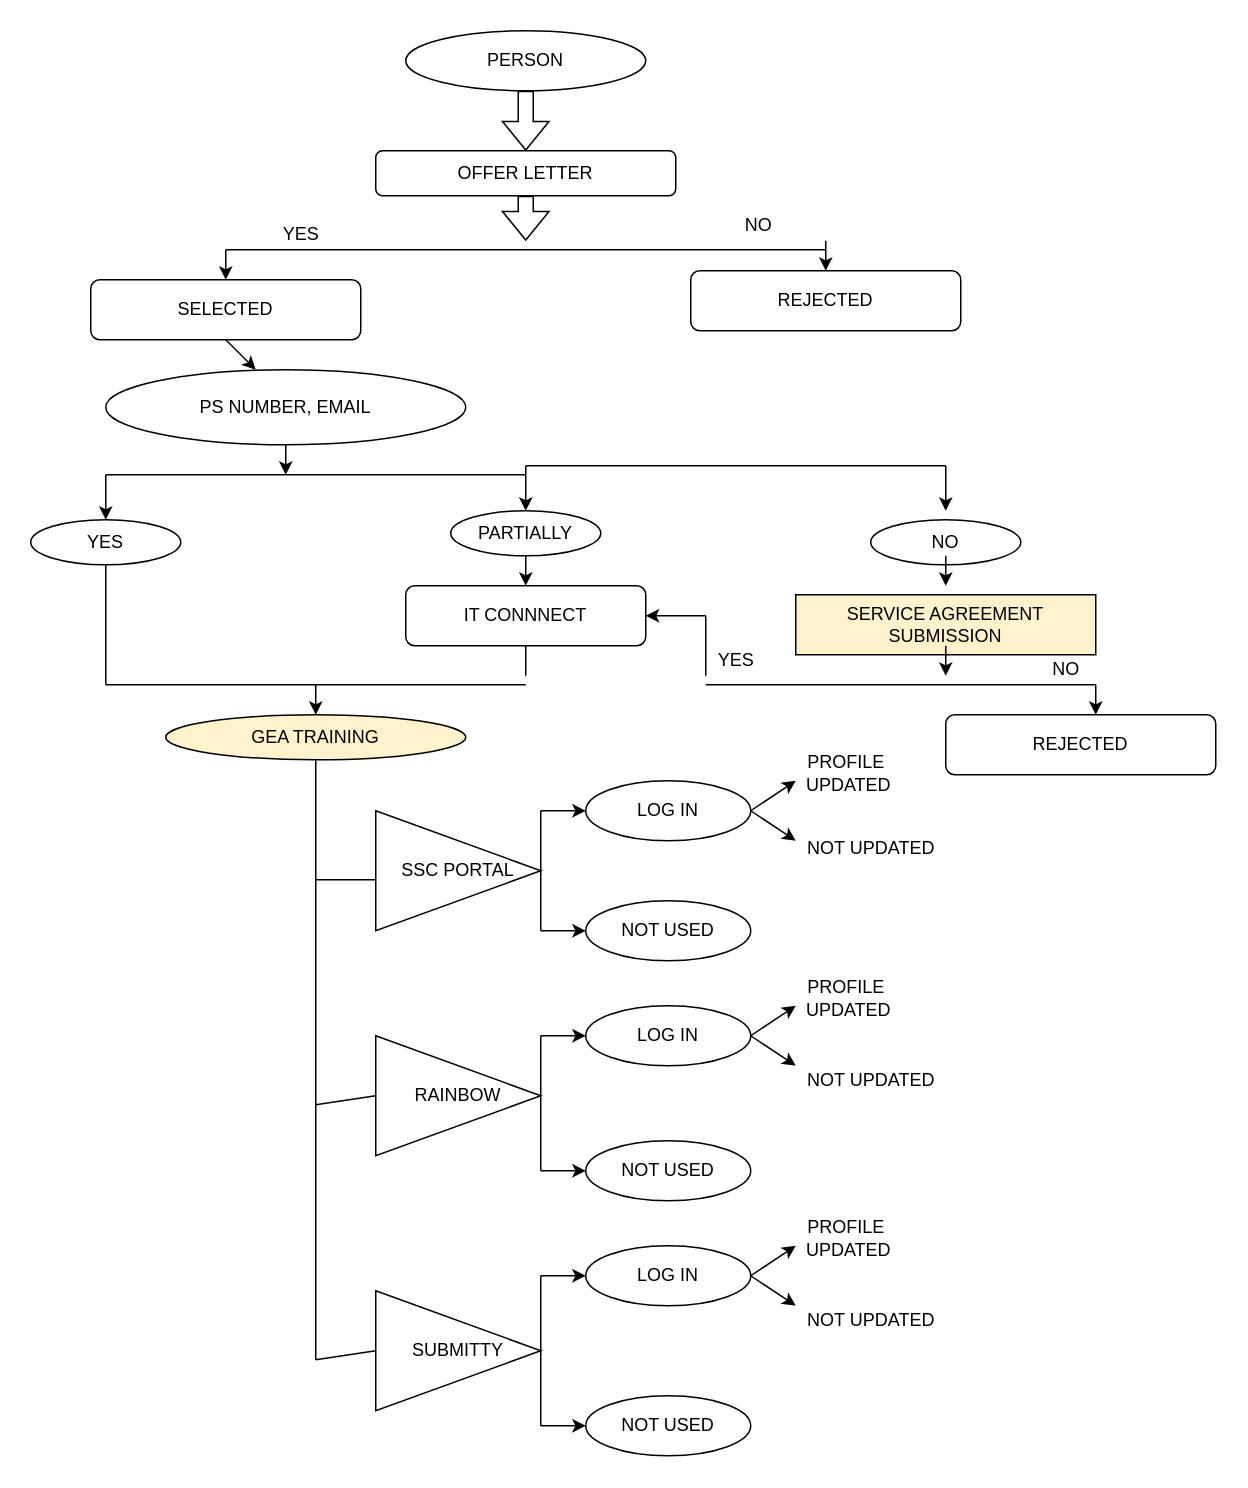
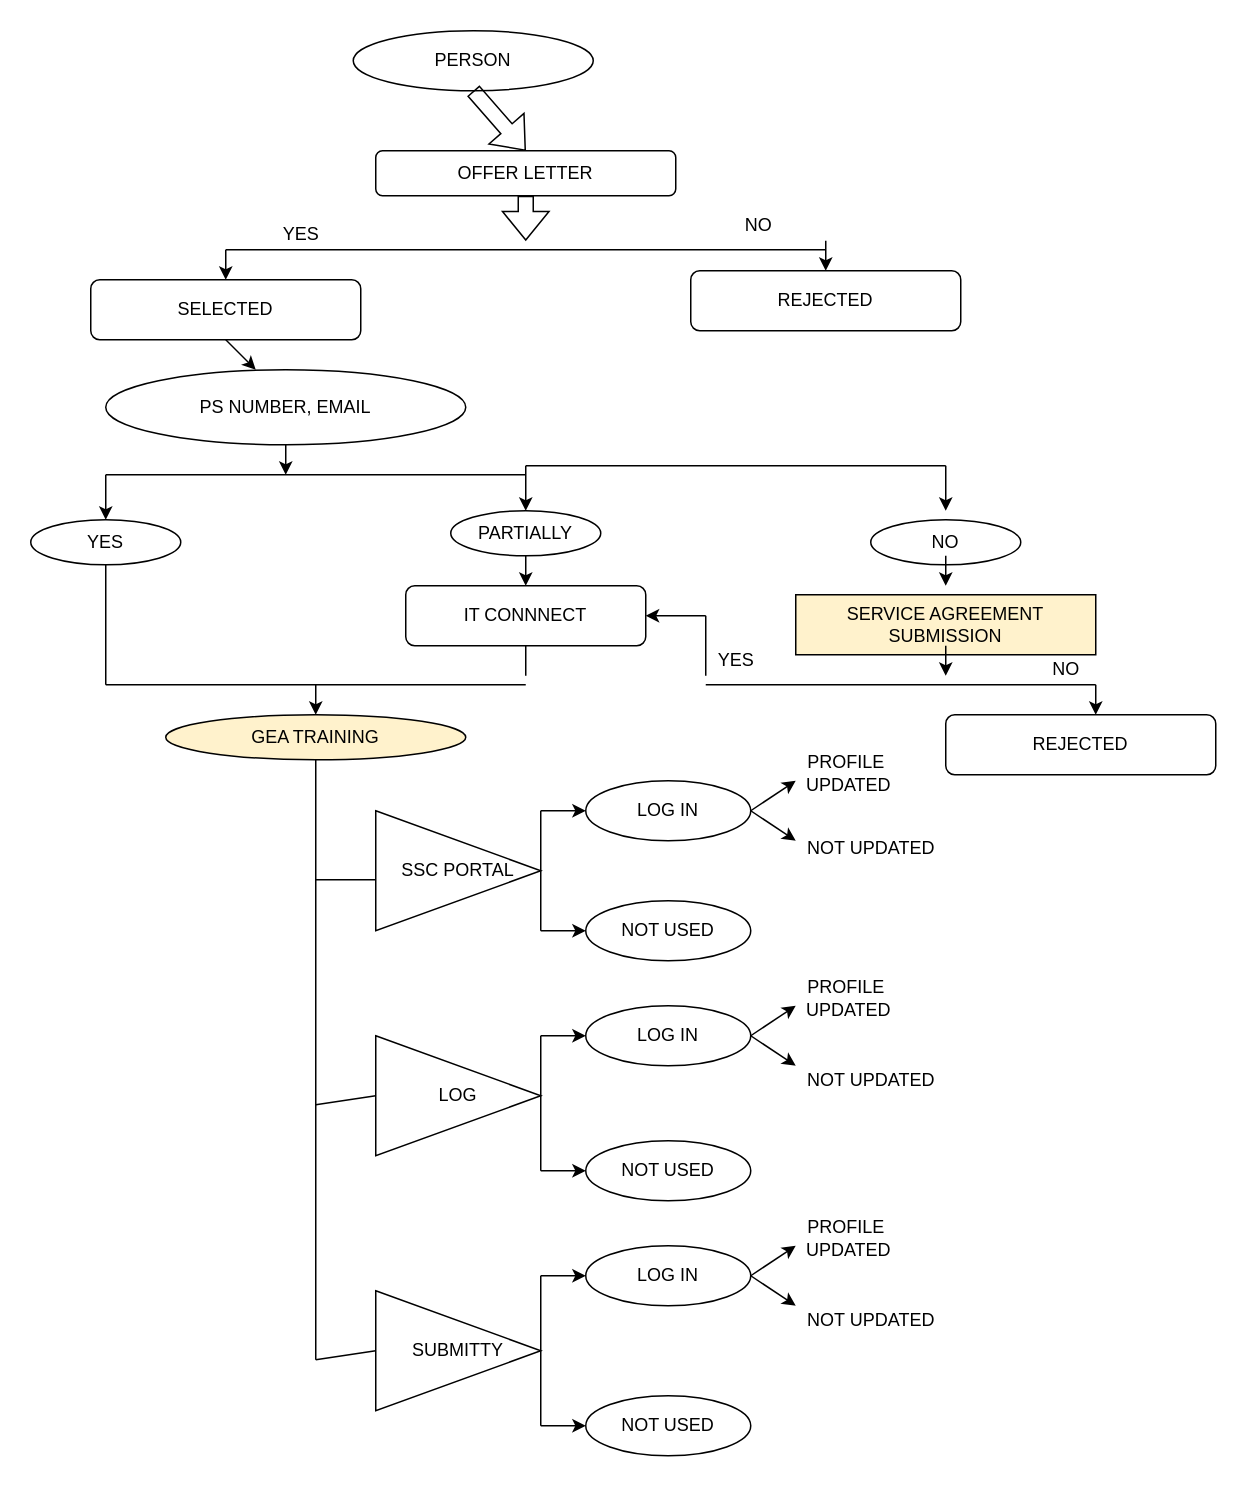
node "PERSON": moved (526, 61) -> (473, 61)
node "RAINBOW": label "RAINBOW" -> "LOG"
